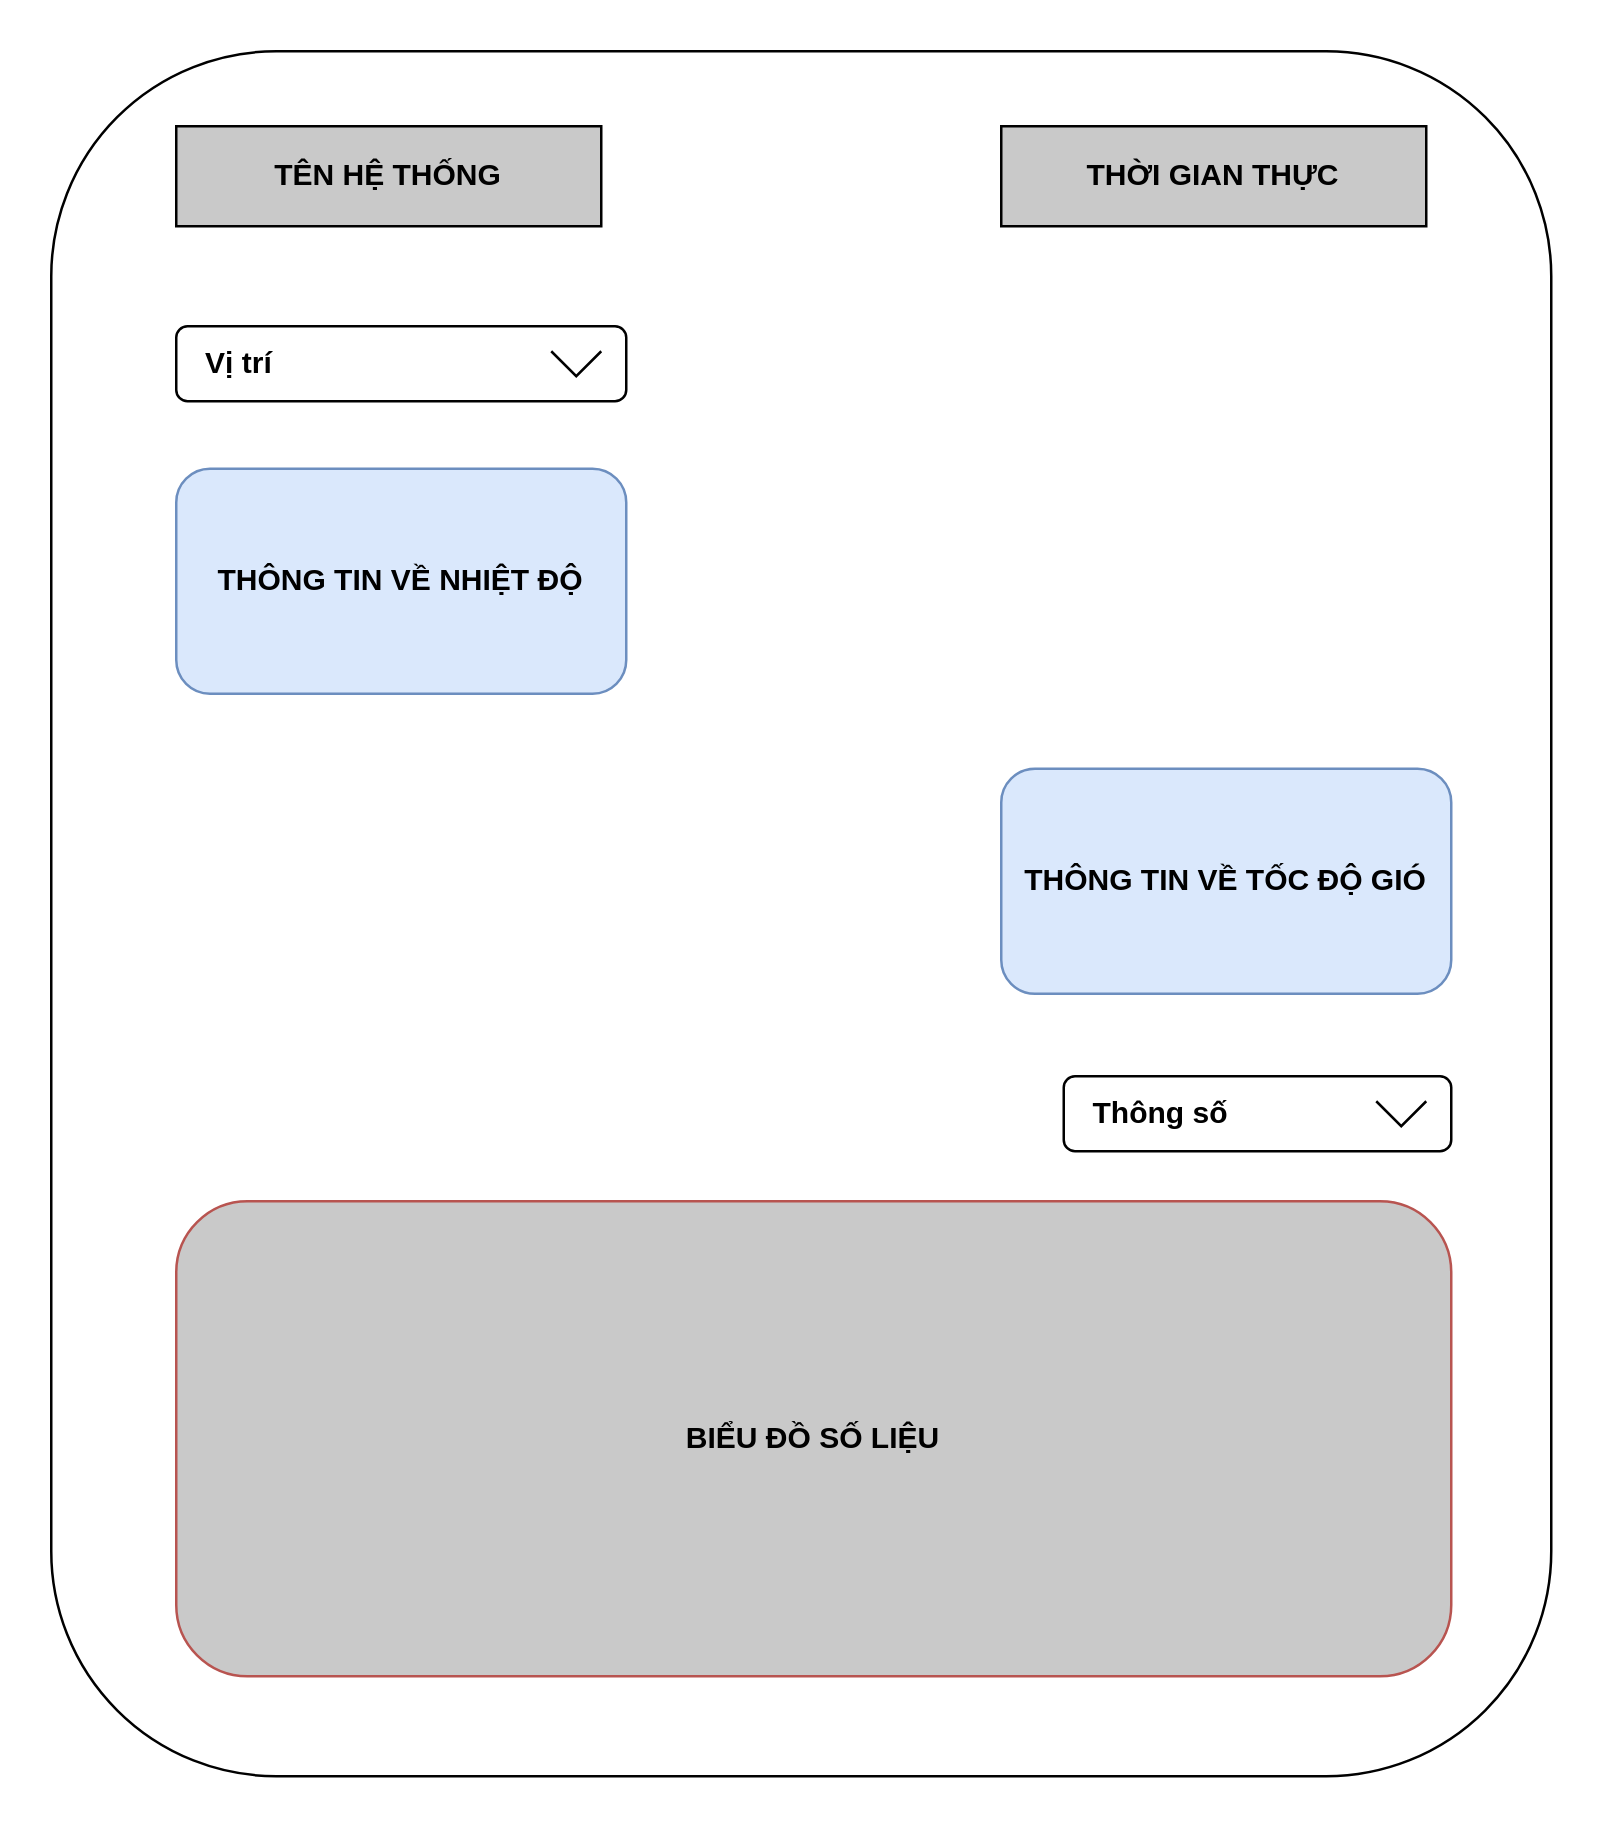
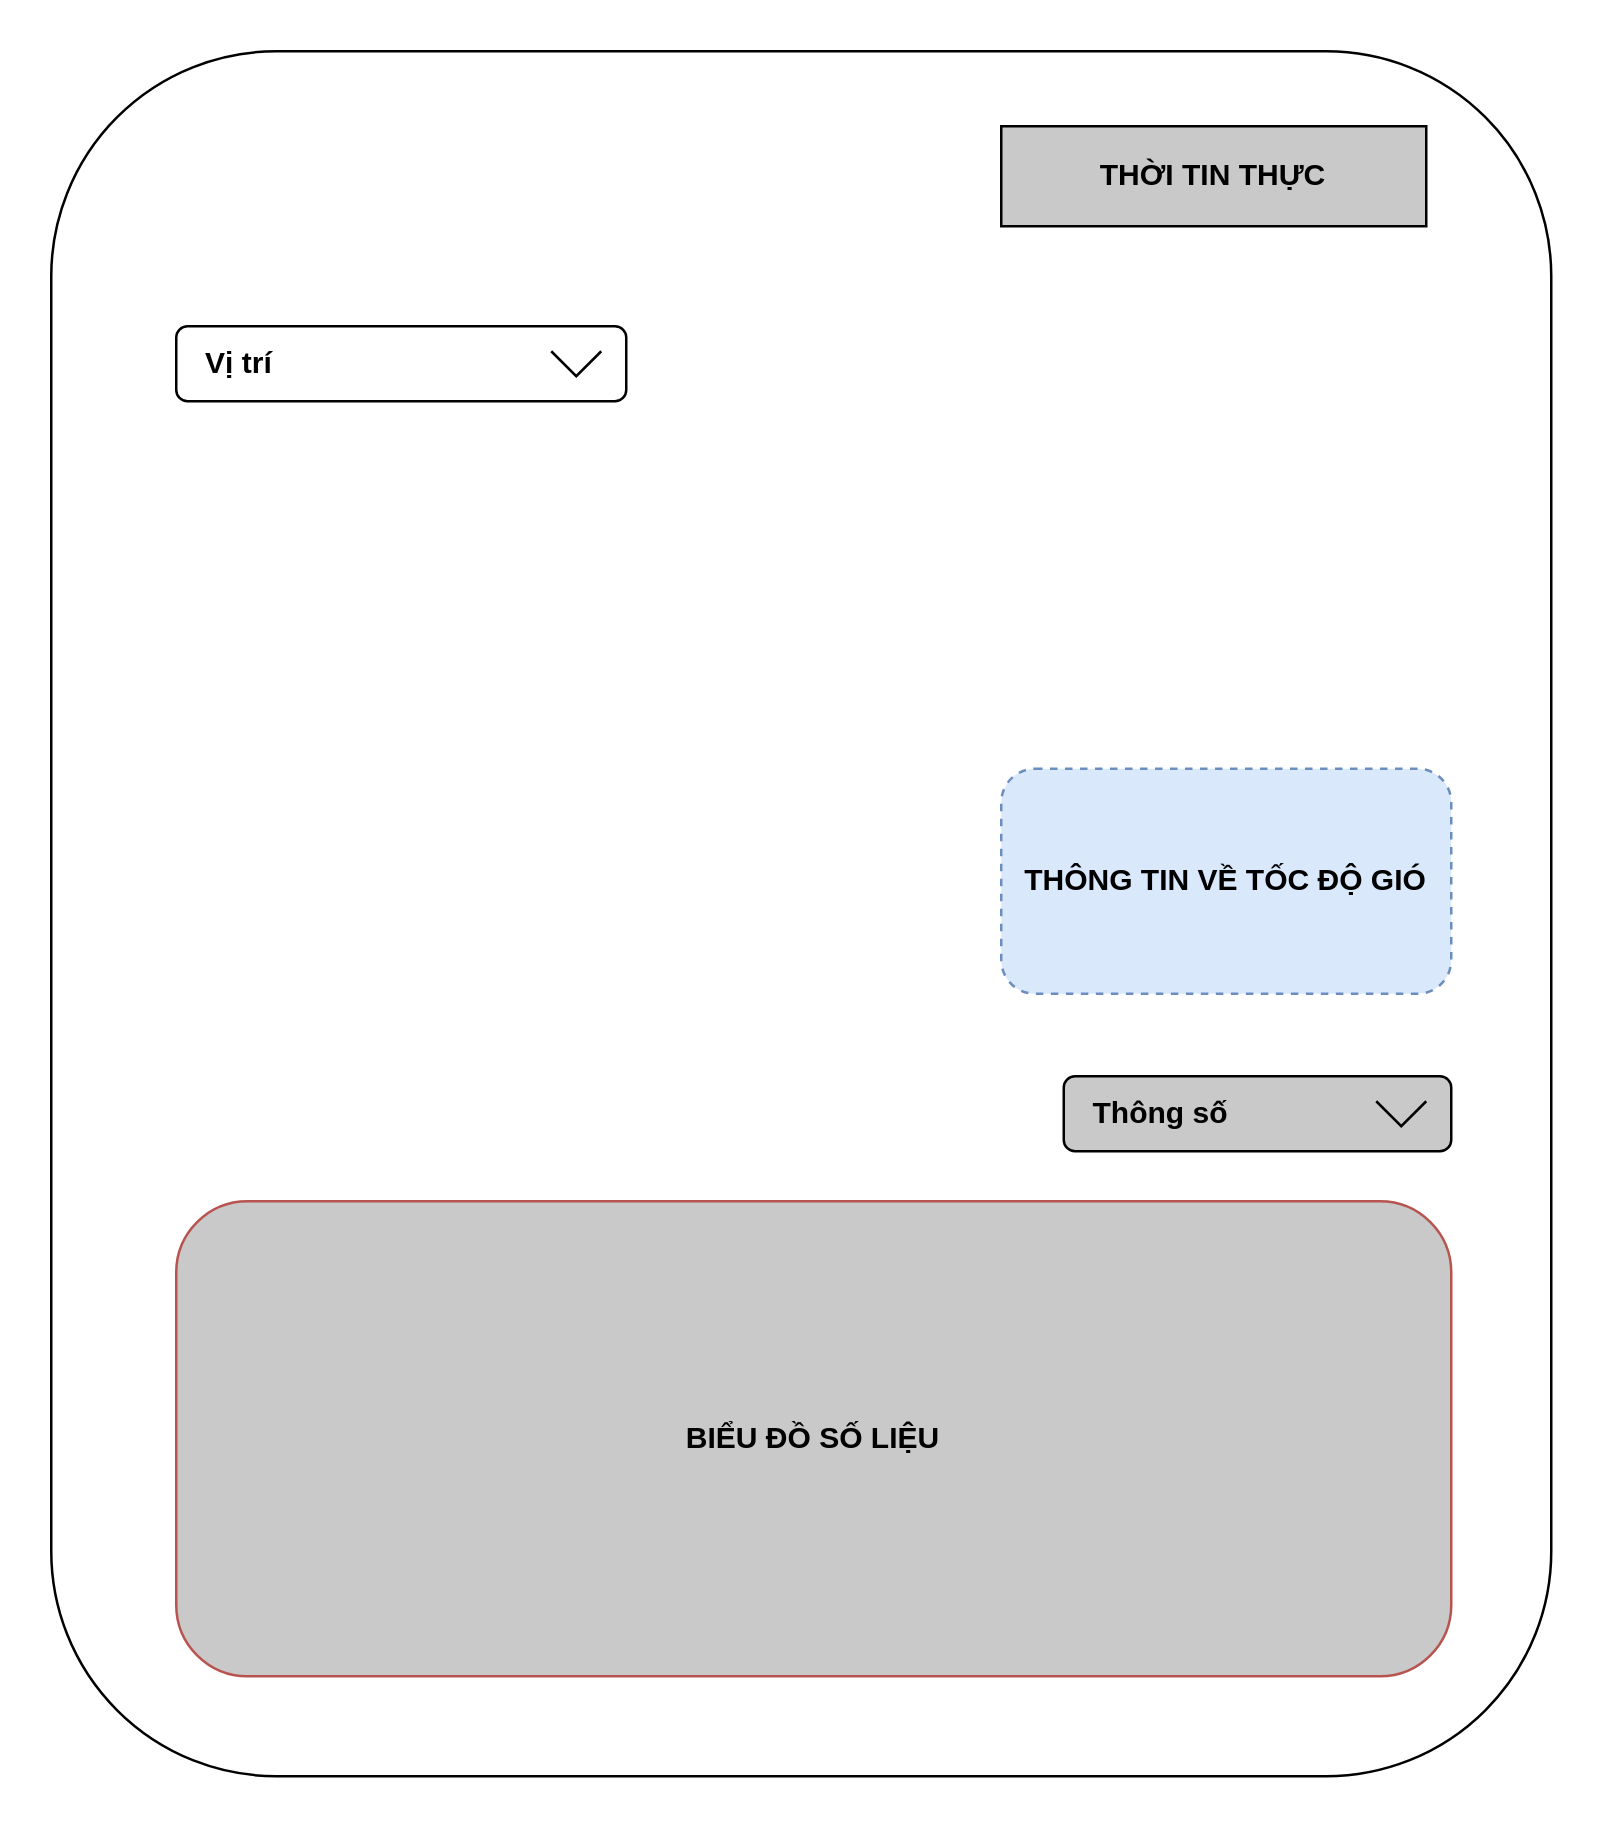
node "TÊN HỆ THỐNG": removed
node "THỜI GIAN THỰC": label "THỜI GIAN THỰC" -> "THỜI TIN THỰC"
node "THÔNG TIN VỀ NHIỆT ĐỘ": removed
node "THÔNG TIN VỀ TỐC ĐỘ GIÓ": style solid -> dashed
node "Thông số": fillcolor #ffffff -> #c9c9c9
